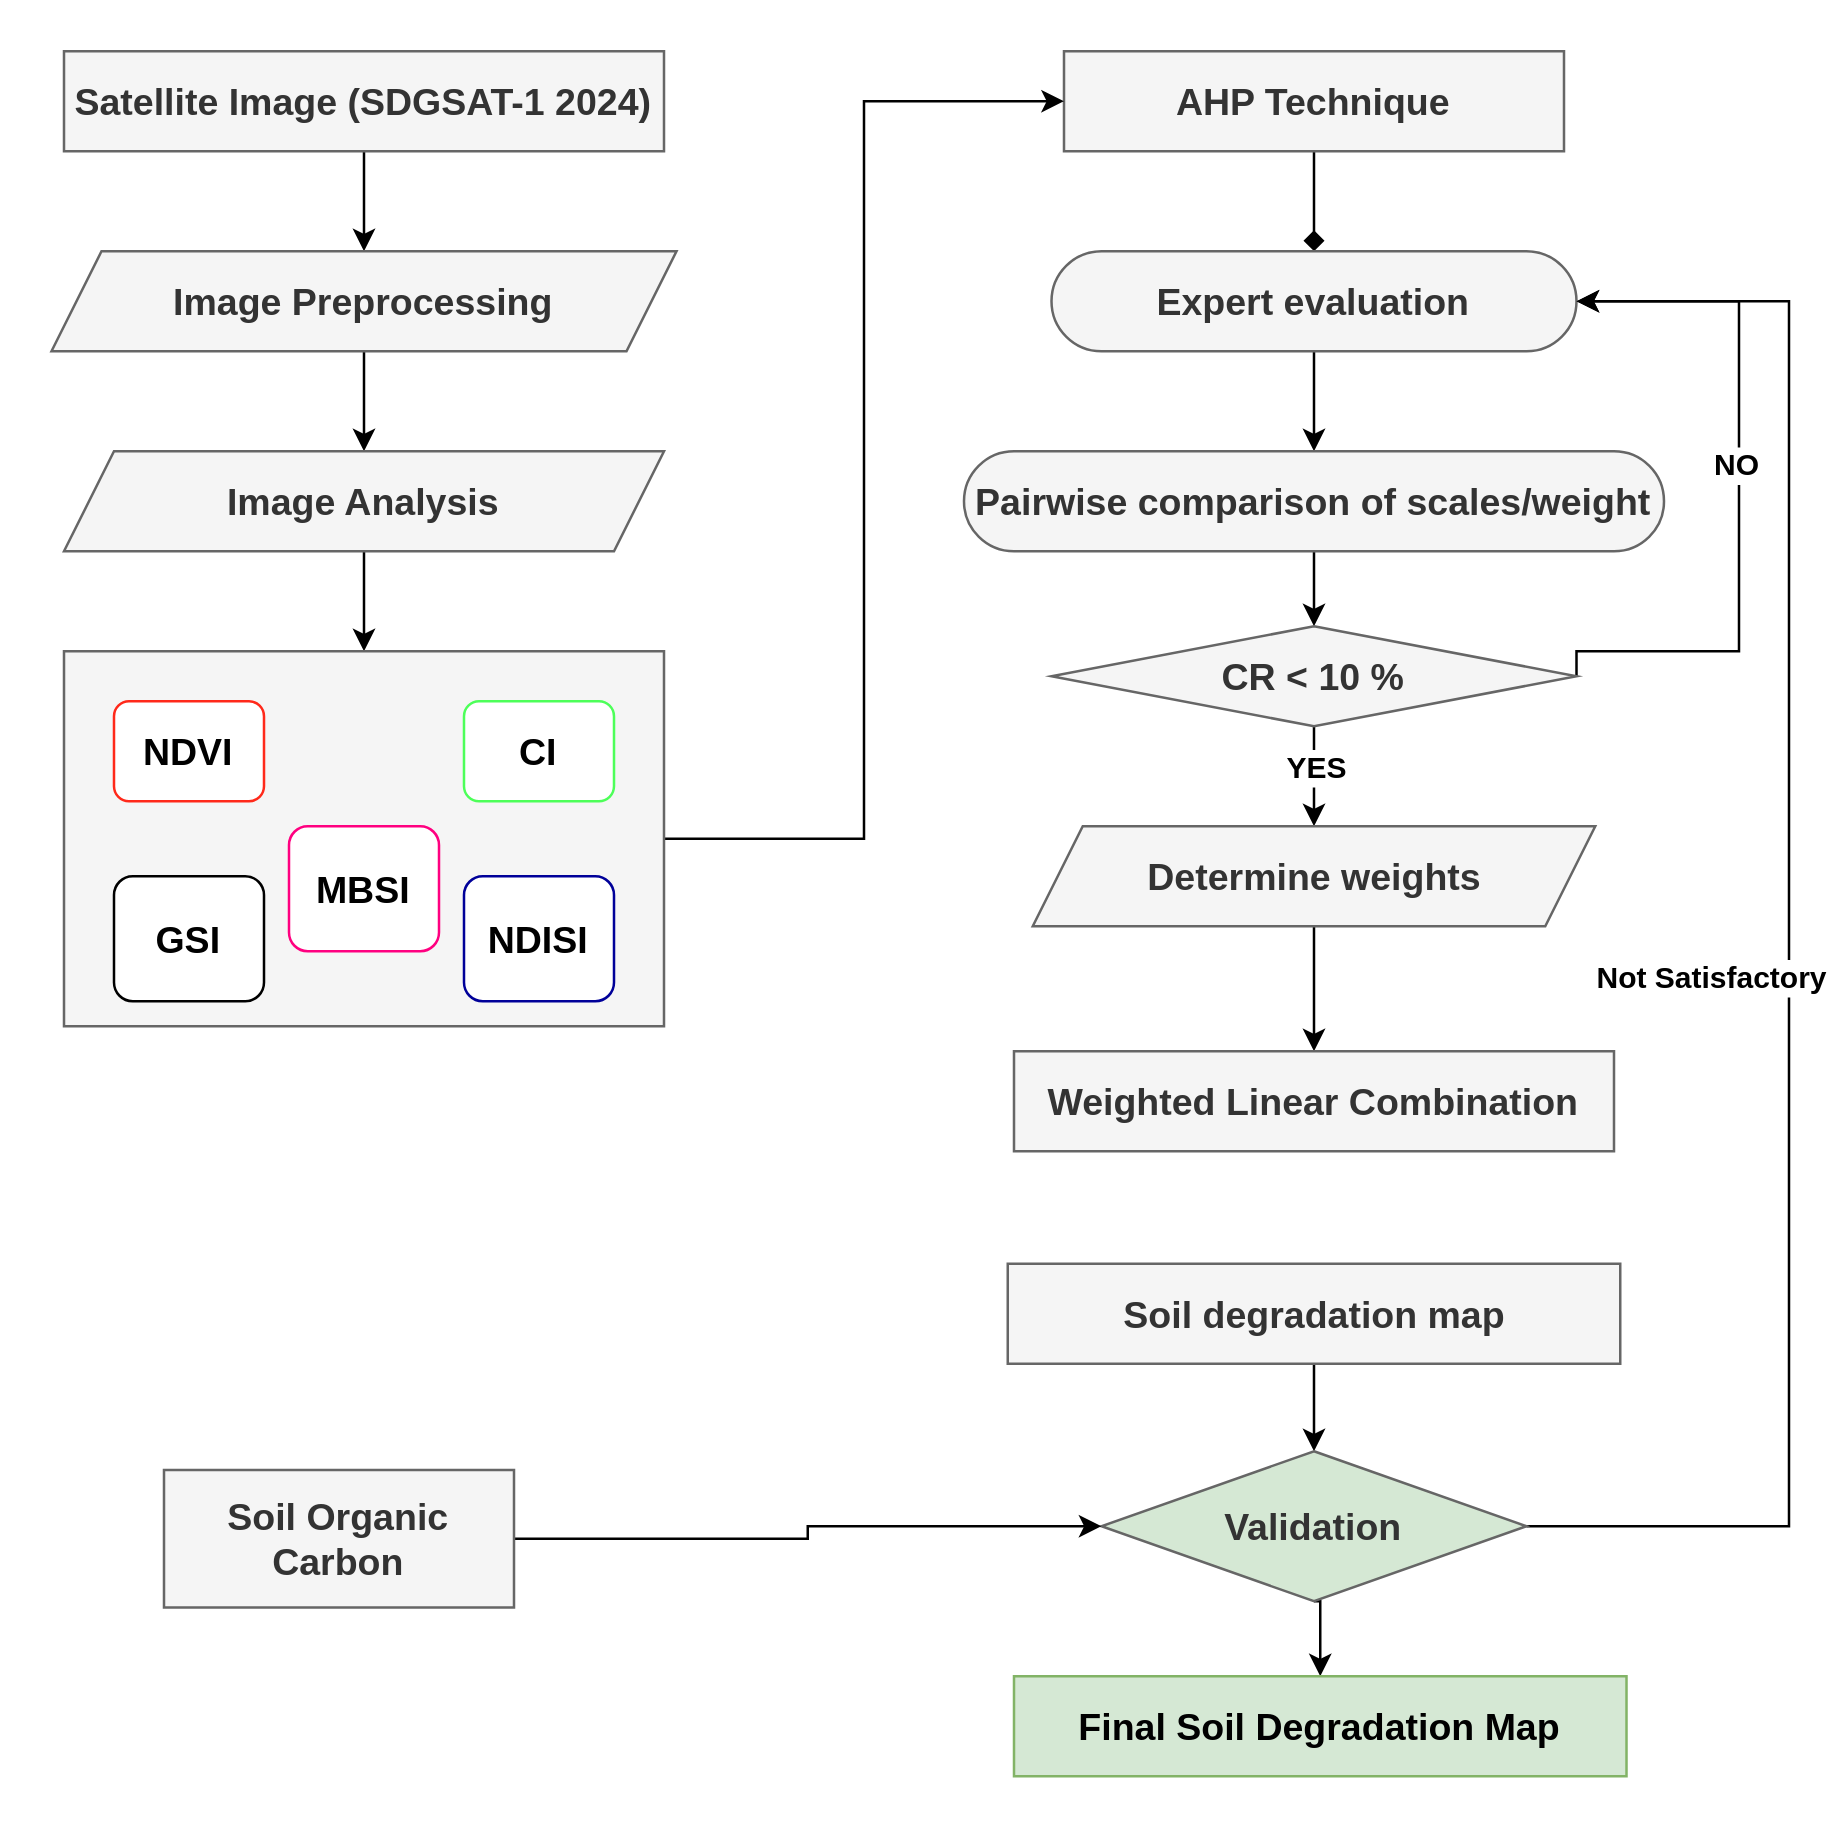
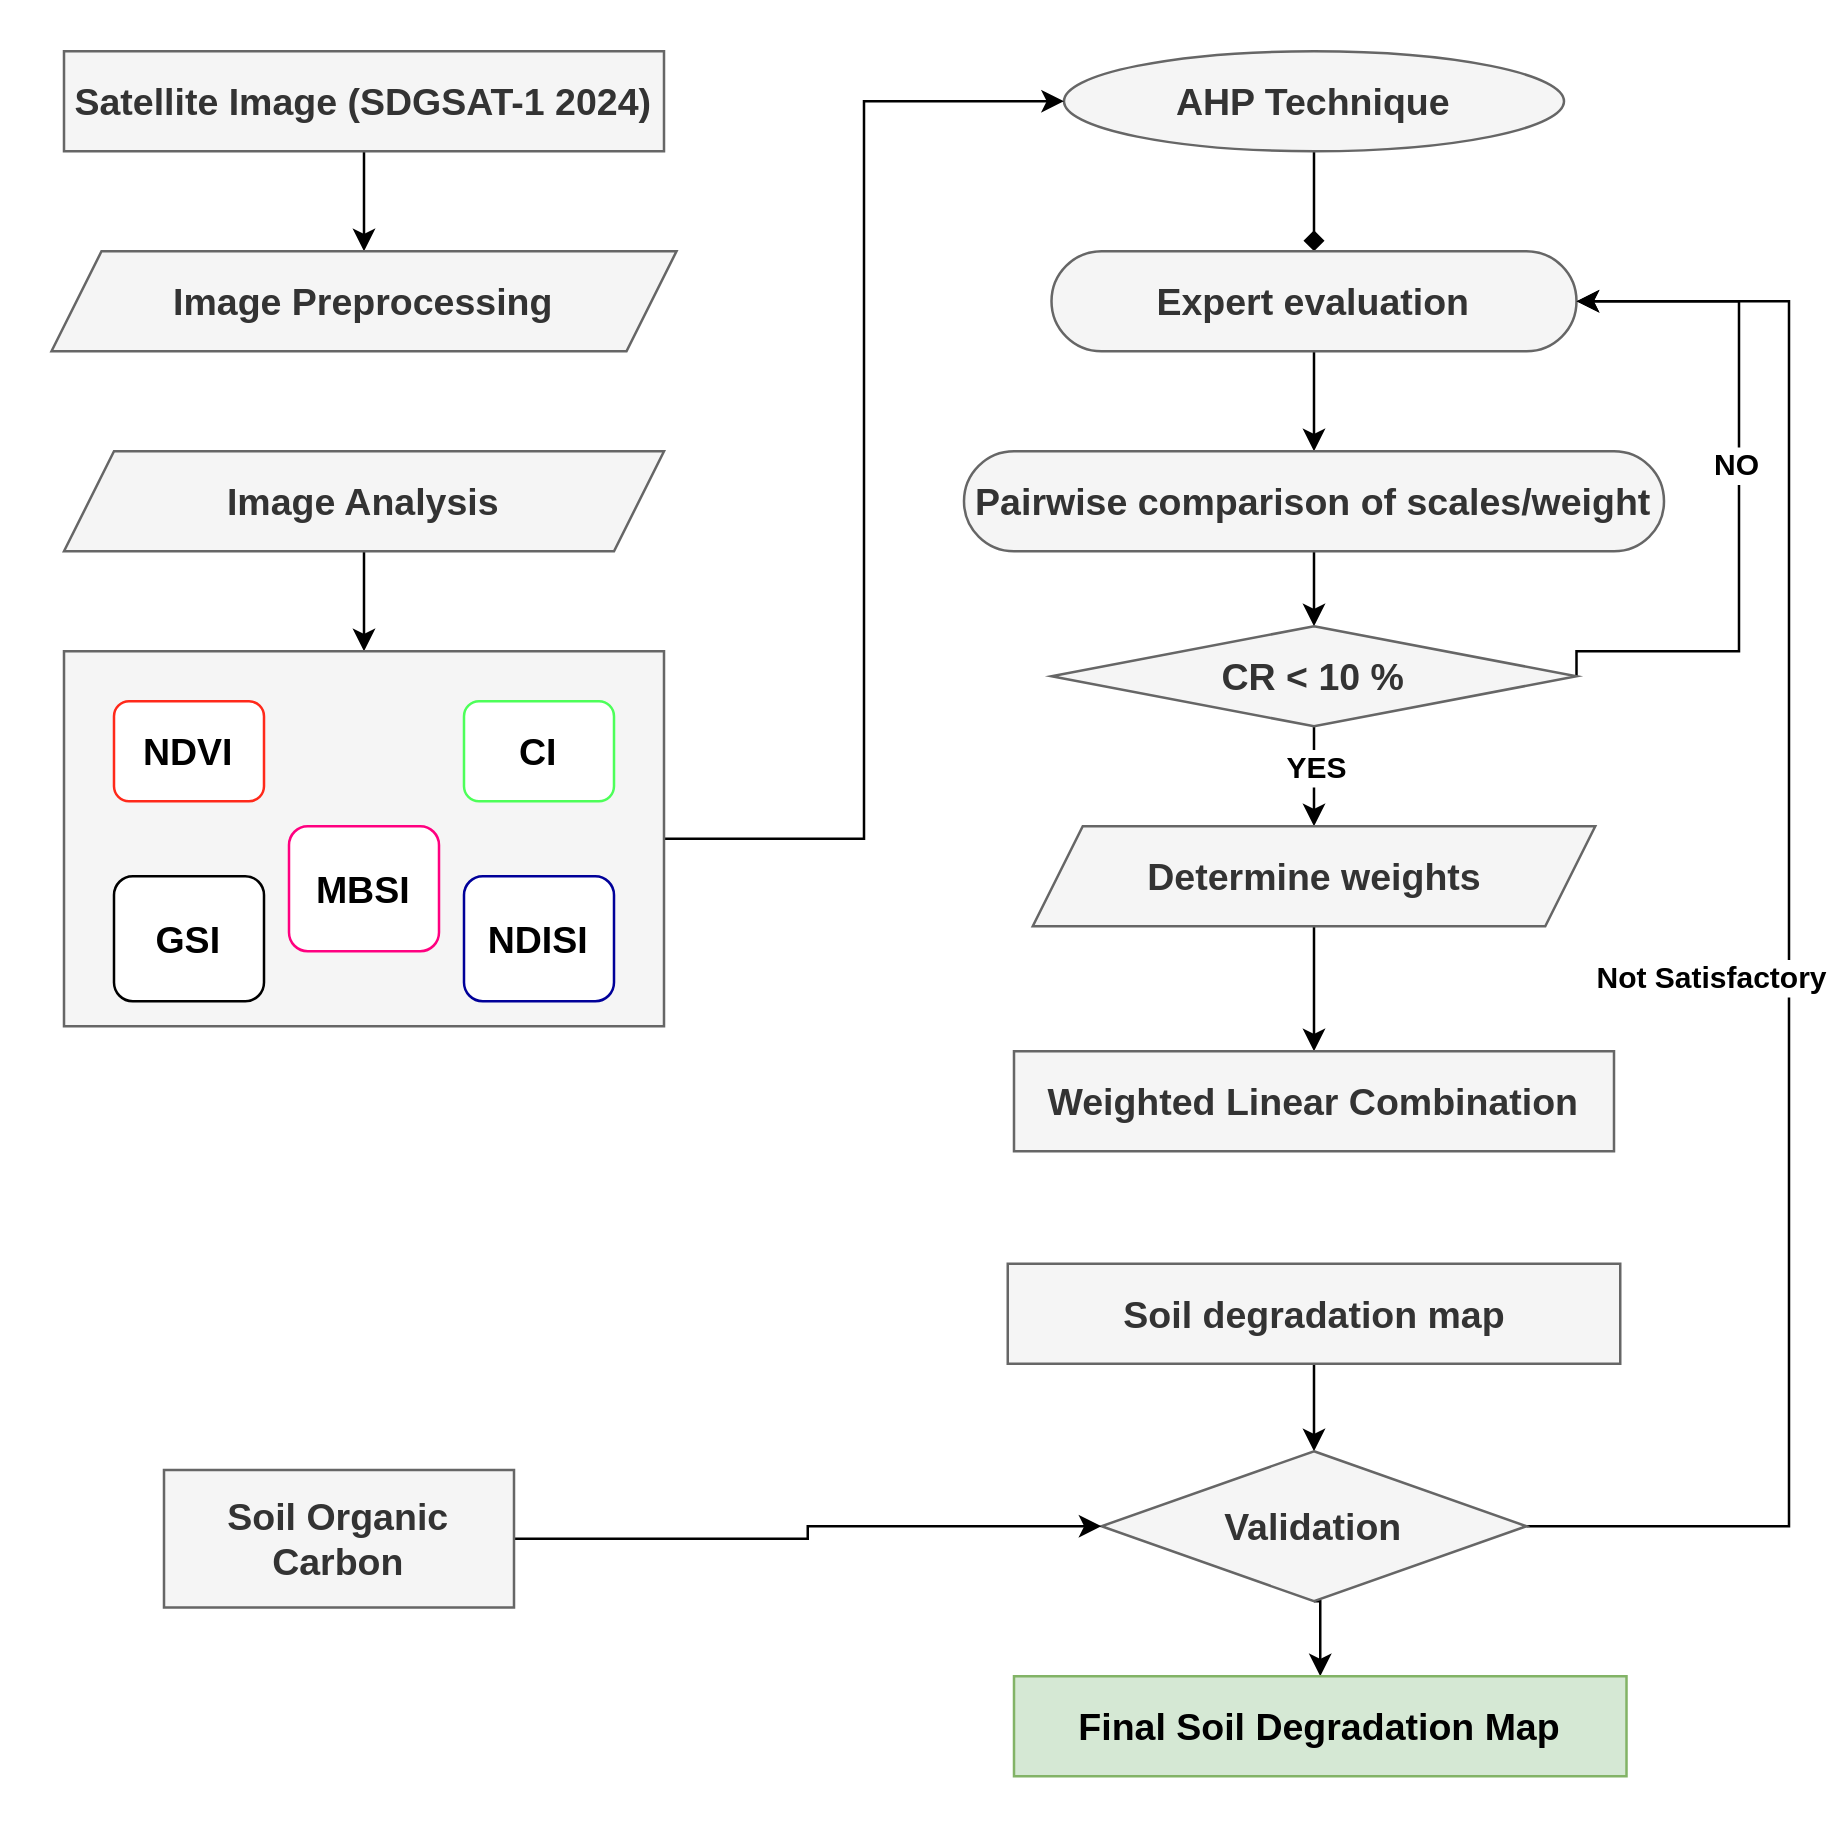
node "AHP Technique": shape rectangle -> ellipse
edge "Image Preprocessing" -> "Image Analysis": removed
node "Validation": fillcolor #d5e8d4 -> #f5f5f5
